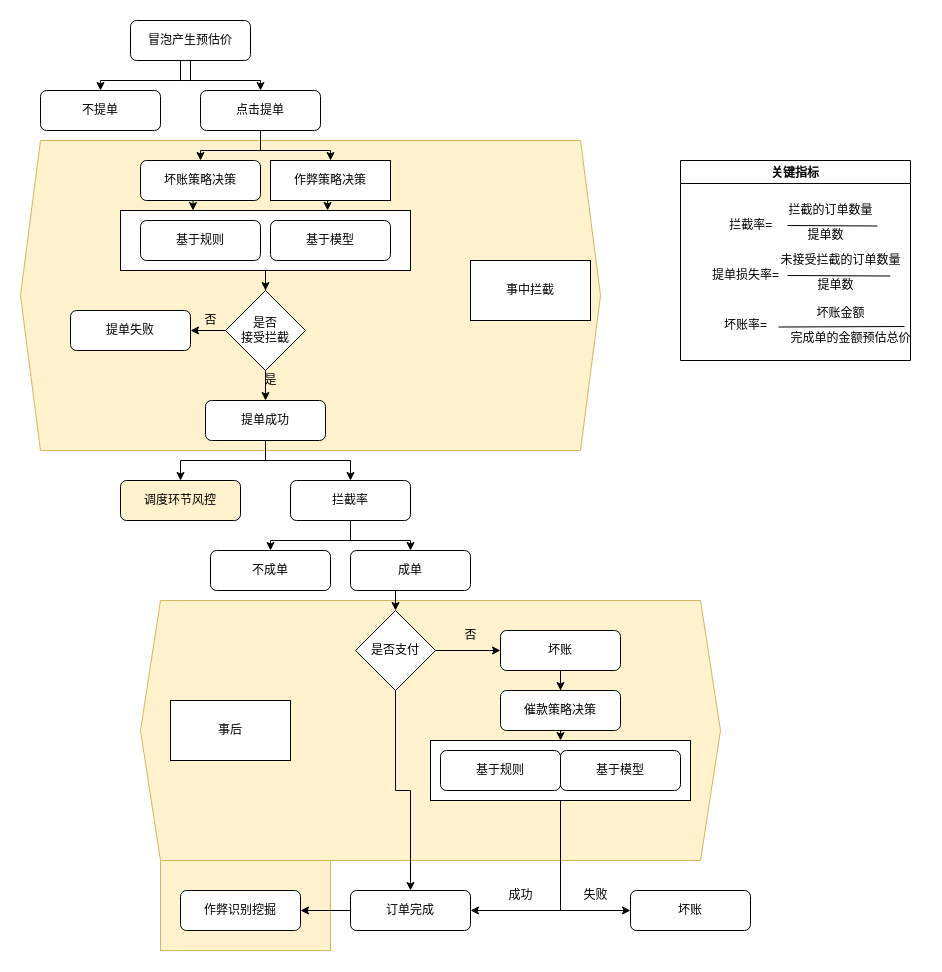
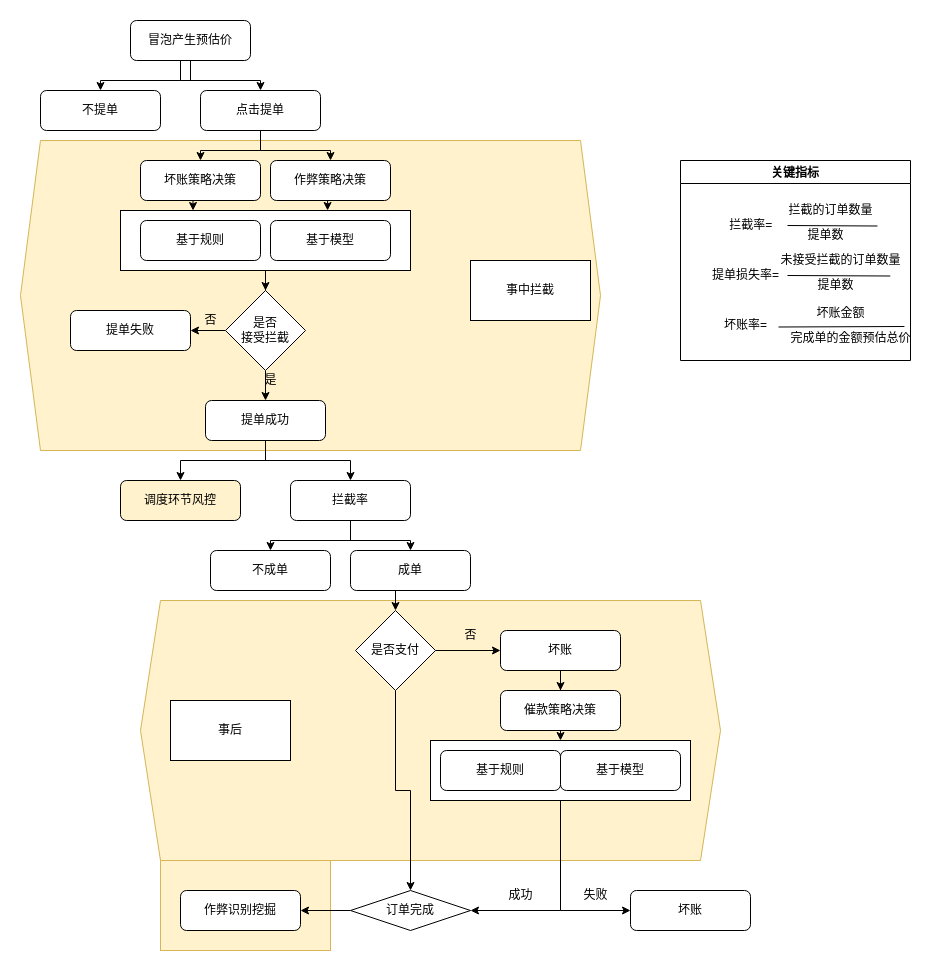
node "作弊策略决策": shape rectangle -> rounded rectangle
node "订单完成": shape rounded rectangle -> diamond
